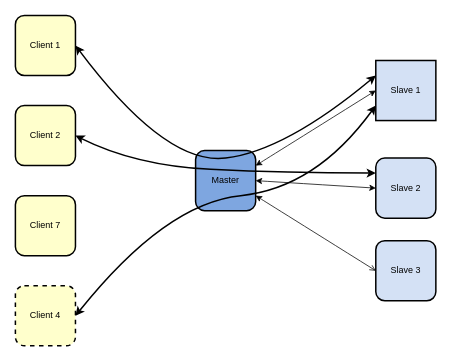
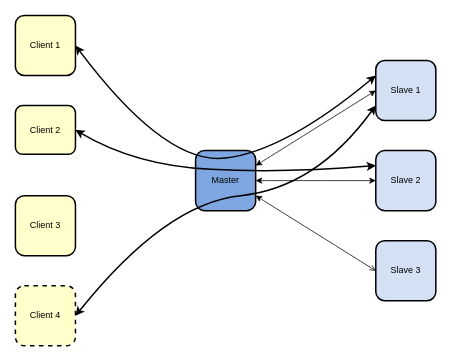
node "Slave 1": shape rectangle -> rounded rectangle
node "Client 2": size 60x60 -> 60x49
node "Slave 2": moved (405, 188) -> (405, 180)
node "Client 7": label "Client 7" -> "Client 3"
